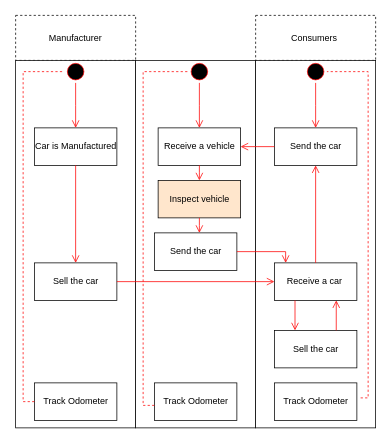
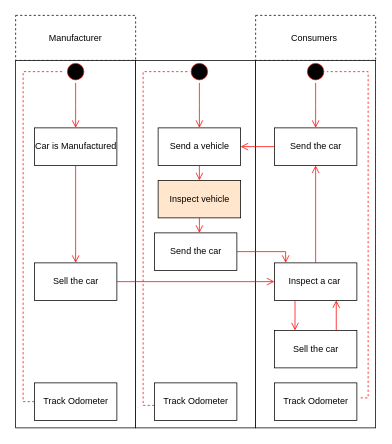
node "Receive a vehicle": label "Receive a vehicle" -> "Send a vehicle"
node "Receive a car": label "Receive a car" -> "Inspect a car"
